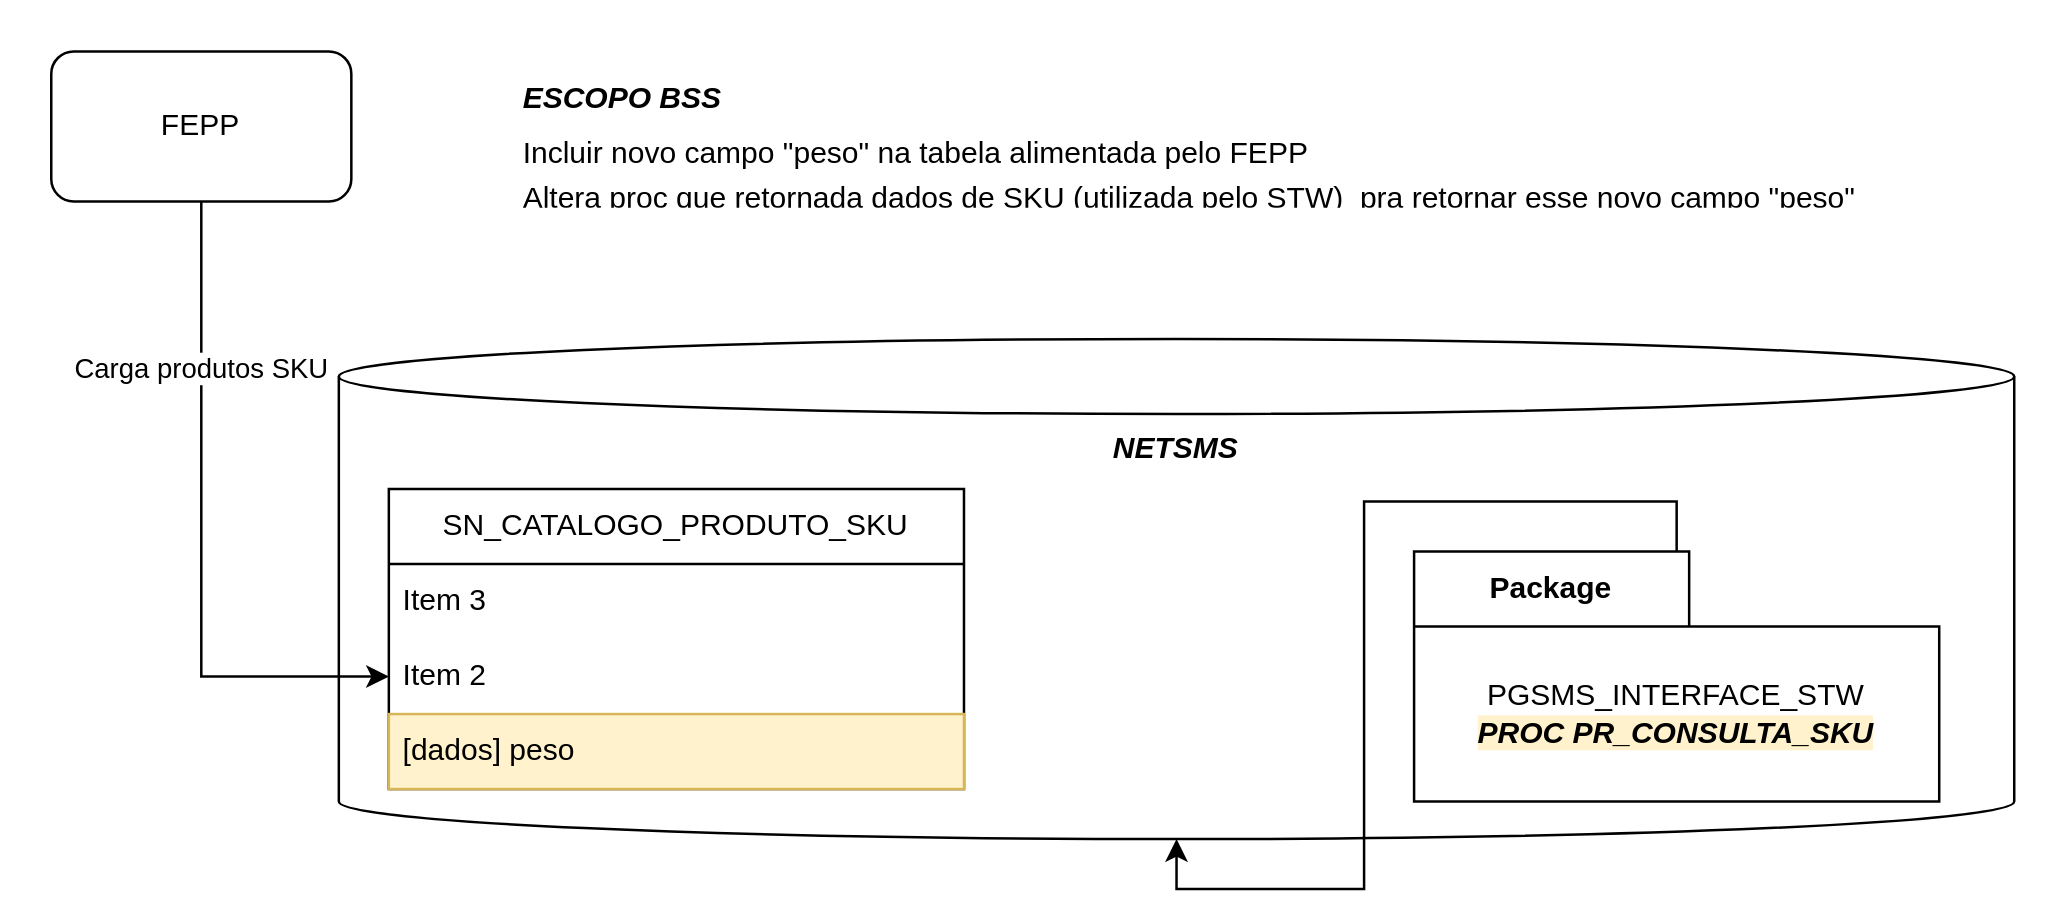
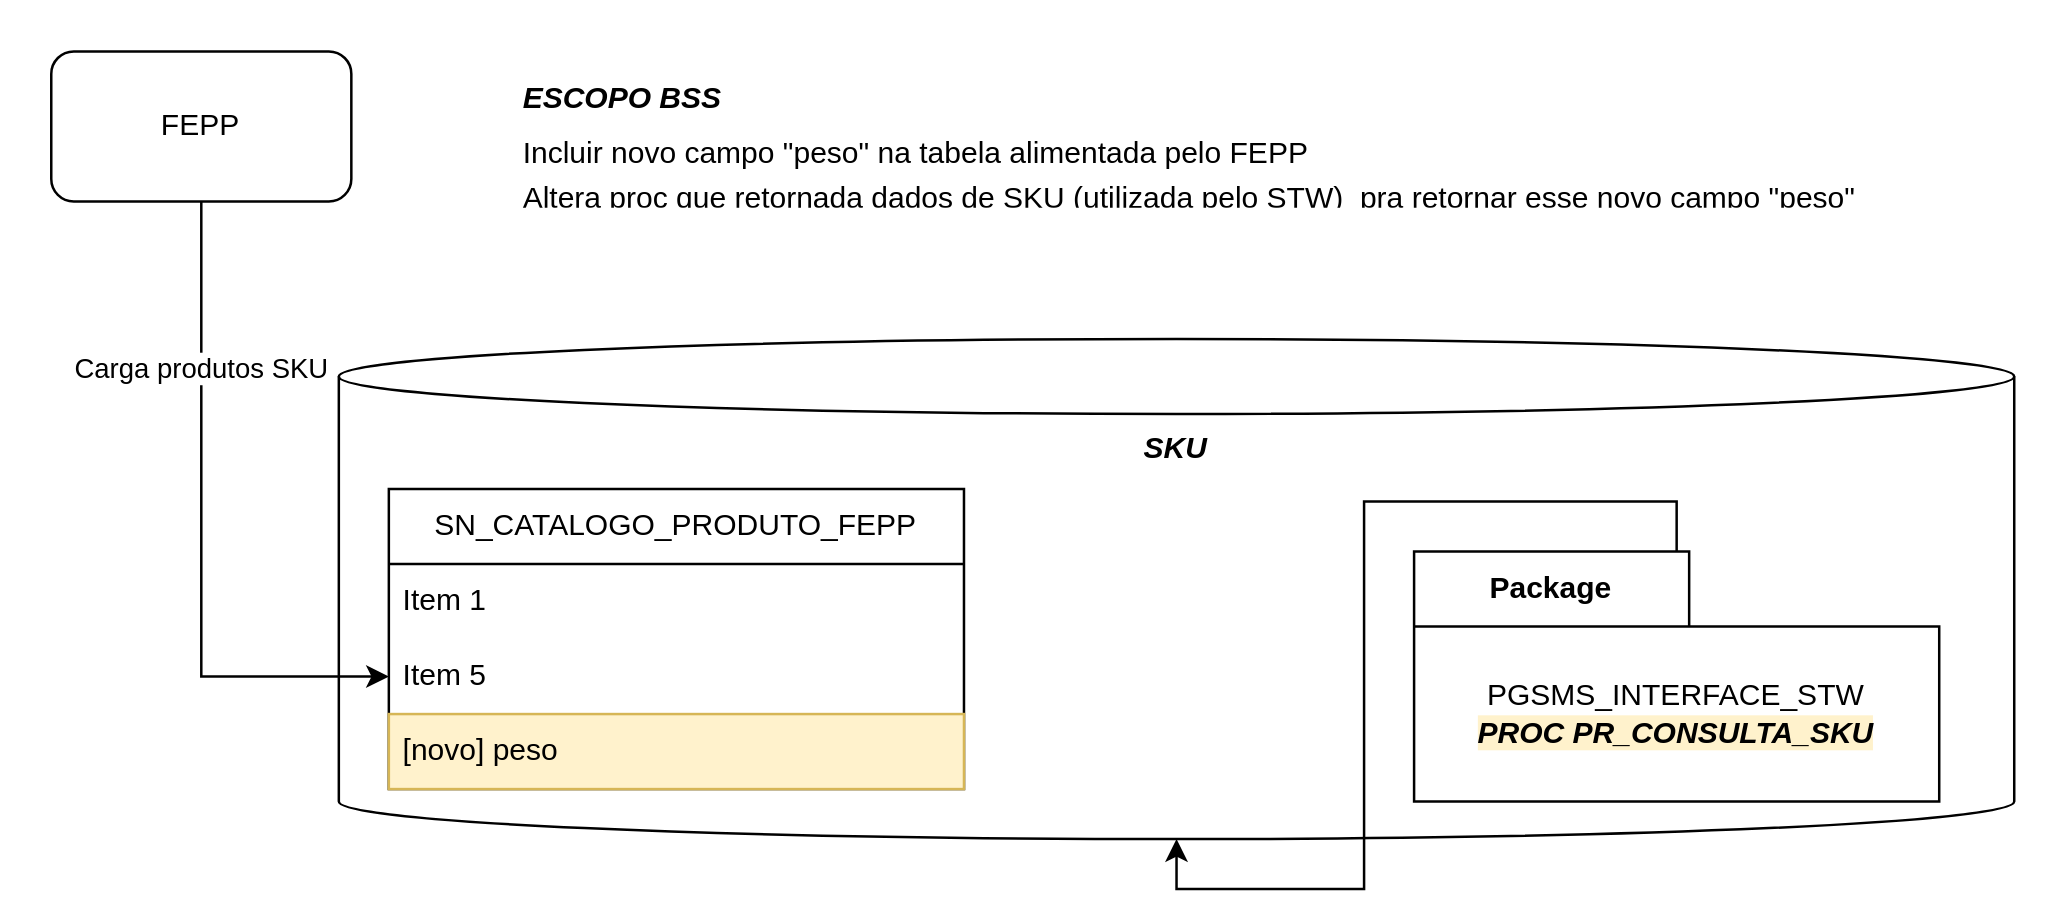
node "NETSMS": label "NETSMS" -> "SKU"
node "SN_CATALOGO_PRODUTO_SKU": label "SN_CATALOGO_PRODUTO_SKU" -> "SN_CATALOGO_PRODUTO_FEPP"
node "Item 3": label "Item 3" -> "Item 1"
node "Item 2": label "Item 2" -> "Item 5"
node "[dados] peso": label "[dados] peso" -> "[novo] peso"
